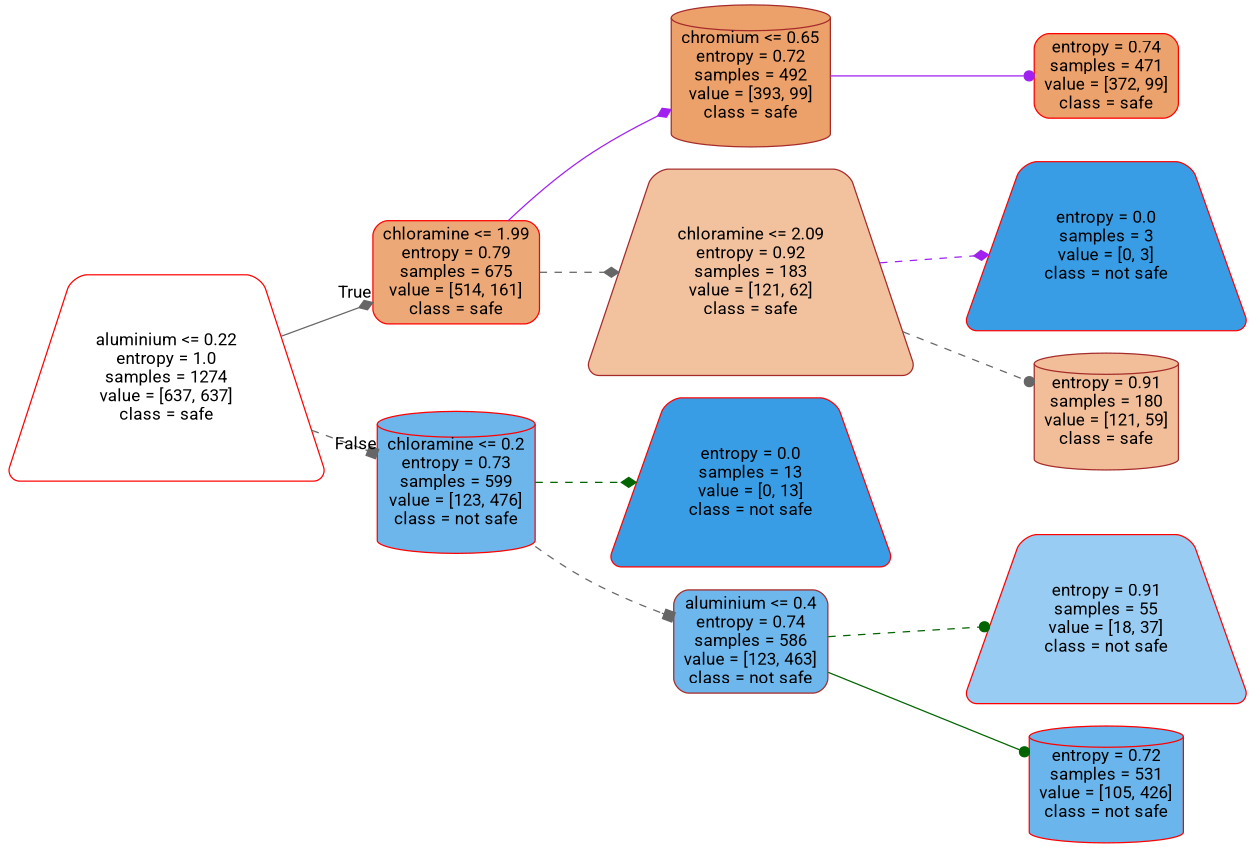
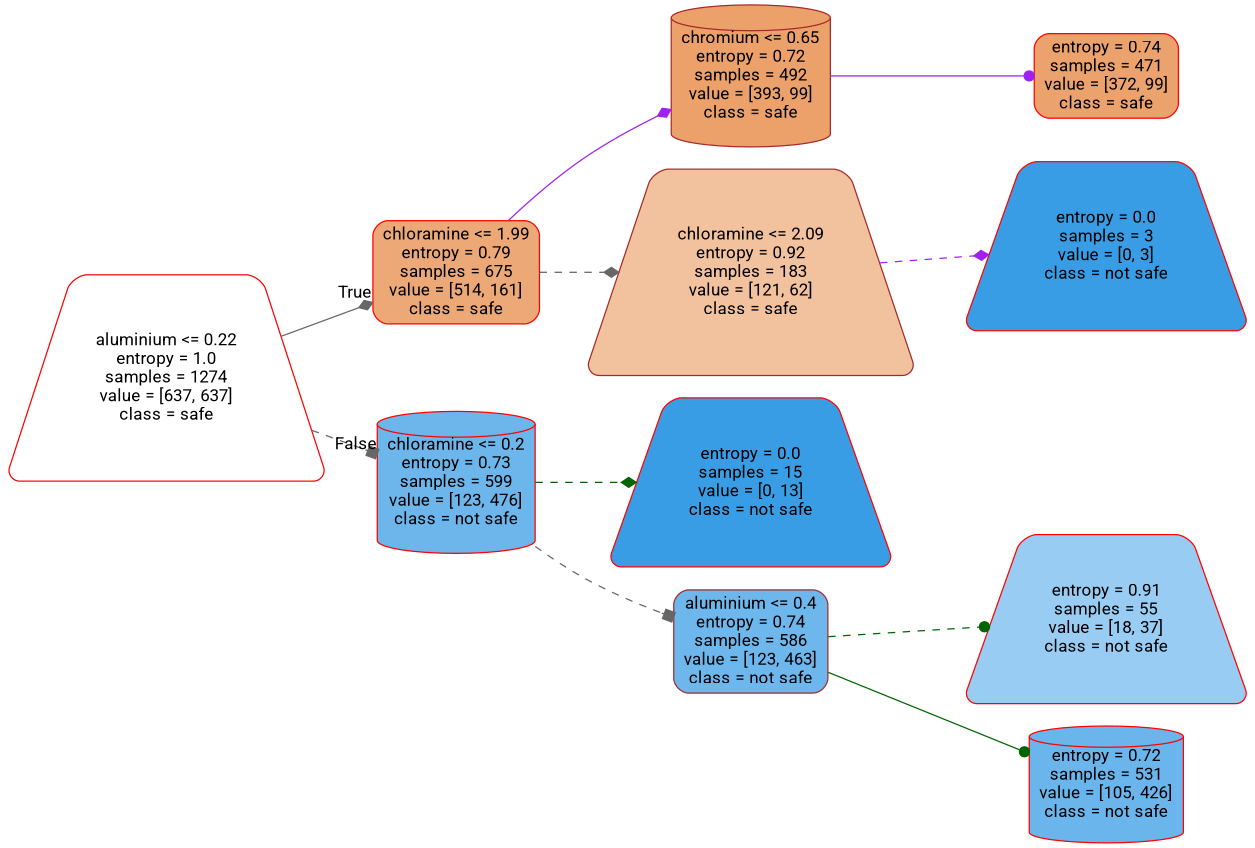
node "entropy = 0.91 samples = 180 value = [121, 59] class = safe": removed
node "entropy = 0.0 samples = 13 value = [0, 13] class = not safe": label "entropy = 0.0 samples = 13 value = [0, 13] class = not safe" -> "entropy = 0.0 samples = 15 value = [0, 13] class = not safe"
